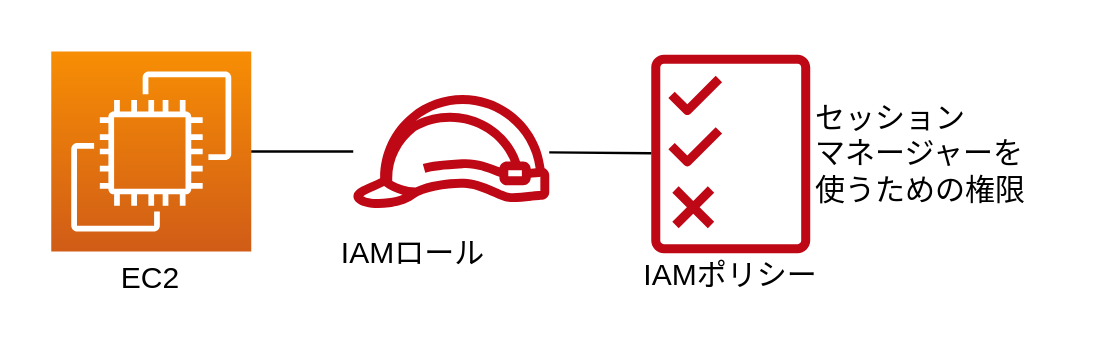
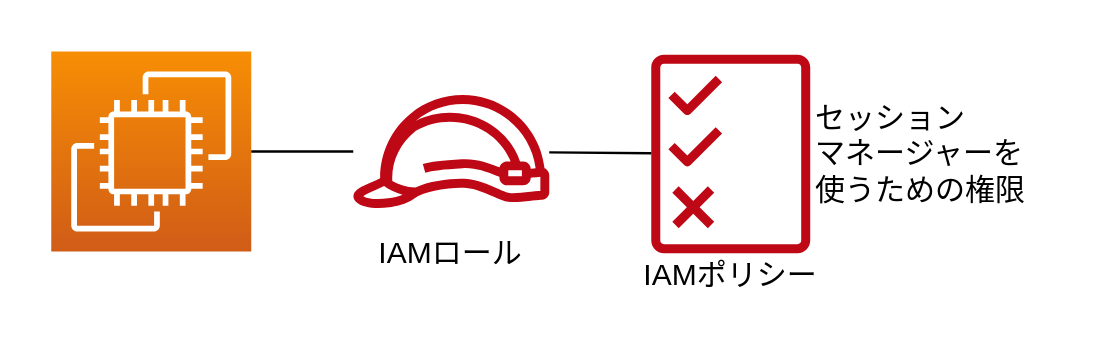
node "IAMロール": moved (414, 254) -> (451, 254)
node "EC2": removed
